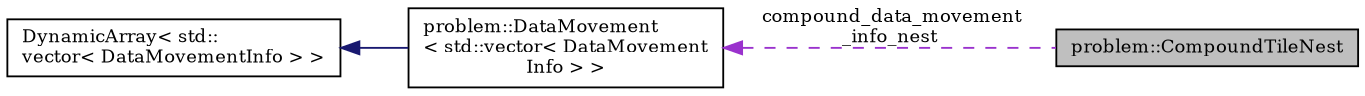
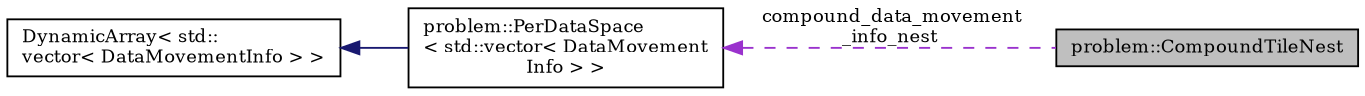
node "problem::DataMovement < std::vector< DataMovement Info > >": label "problem::DataMovement < std::vector< DataMovement Info > >" -> "problem::PerDataSpace < std::vector< DataMovement Info > >"
